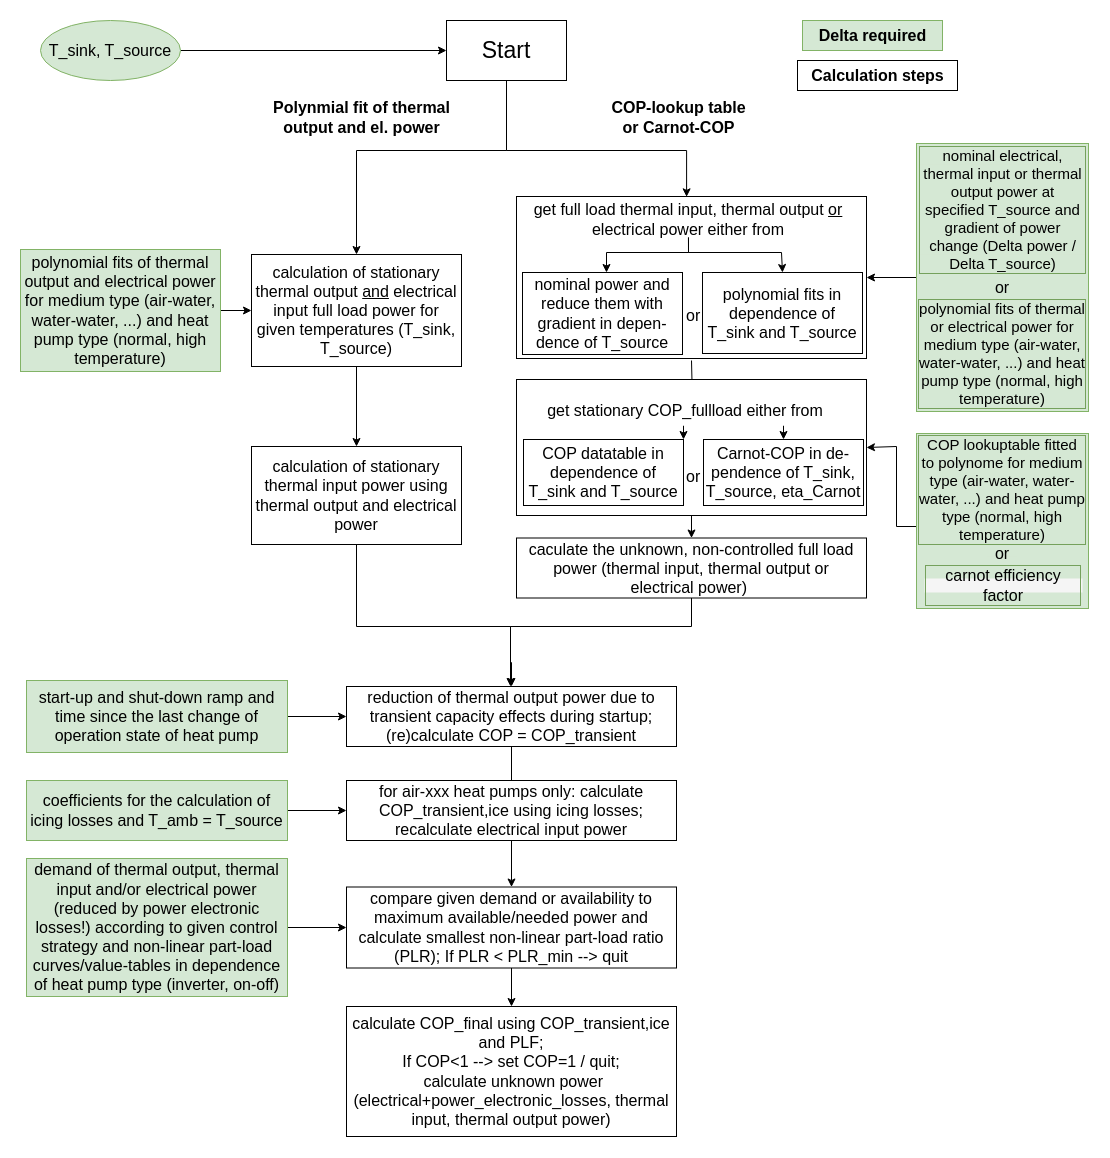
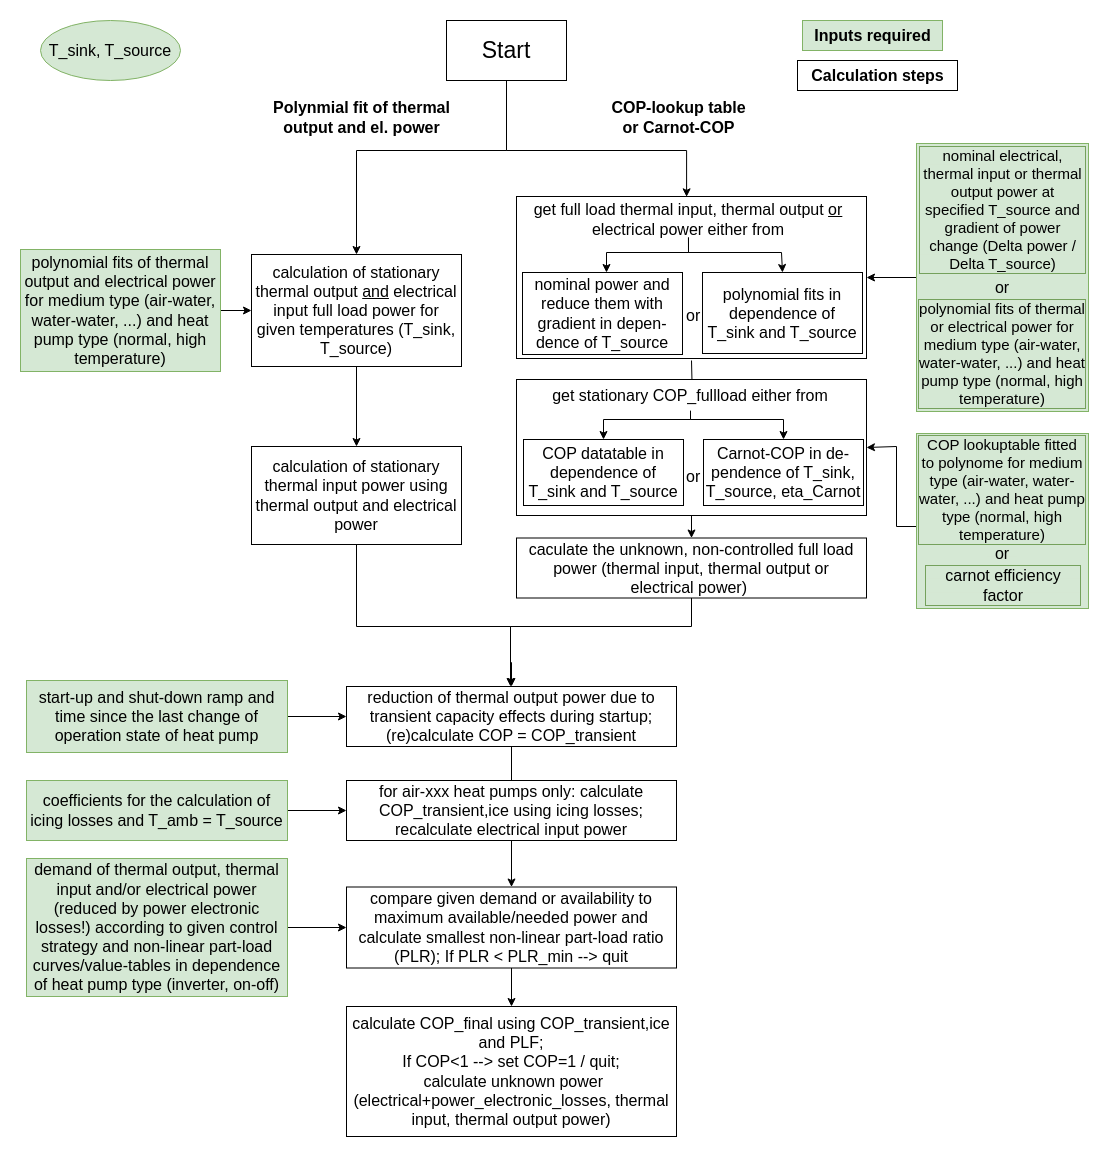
node "Delta required": label "Delta required" -> "Inputs required"
edge "T_sink, T_source" -> "Start": removed
node "get stationary COP_fullload either from": moved (686, 411) -> (691, 396)
node "carnot efficiency factor": fillcolor #f5f5f5 -> #d5e8d4
